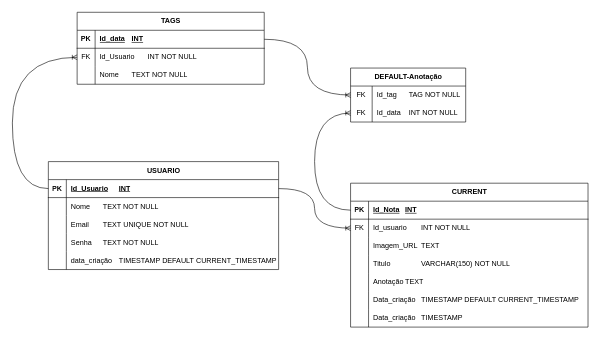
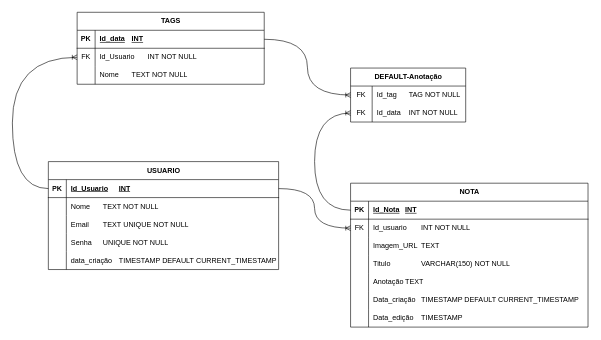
node "CURRENT": label "CURRENT" -> "NOTA"
node "Senha TEXT NOT NULL": label "Senha TEXT NOT NULL" -> "Senha UNIQUE NOT NULL"
node "Data_criação TIMESTAMP": label "Data_criação TIMESTAMP" -> "Data_edição TIMESTAMP"
